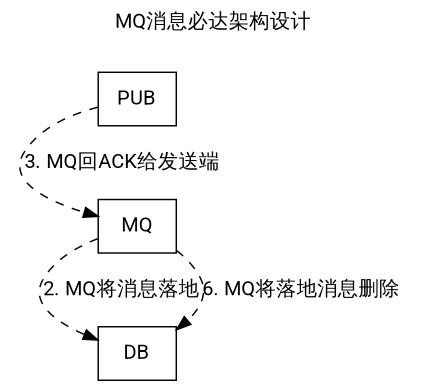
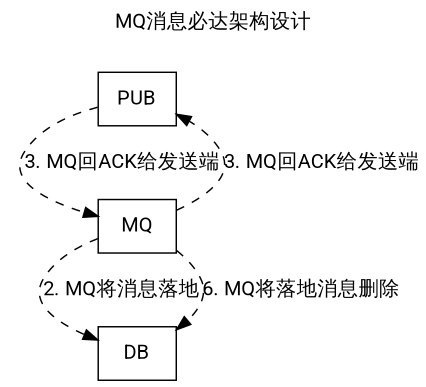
edge "MQ" -> "PUB": added, label "3. MQ回ACK给发送端"
